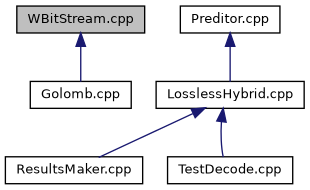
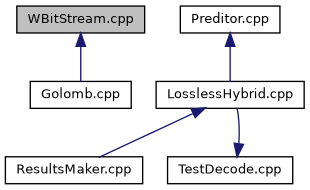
edge "TestDecode.cpp" -> "LosslessHybrid.cpp": reversed
